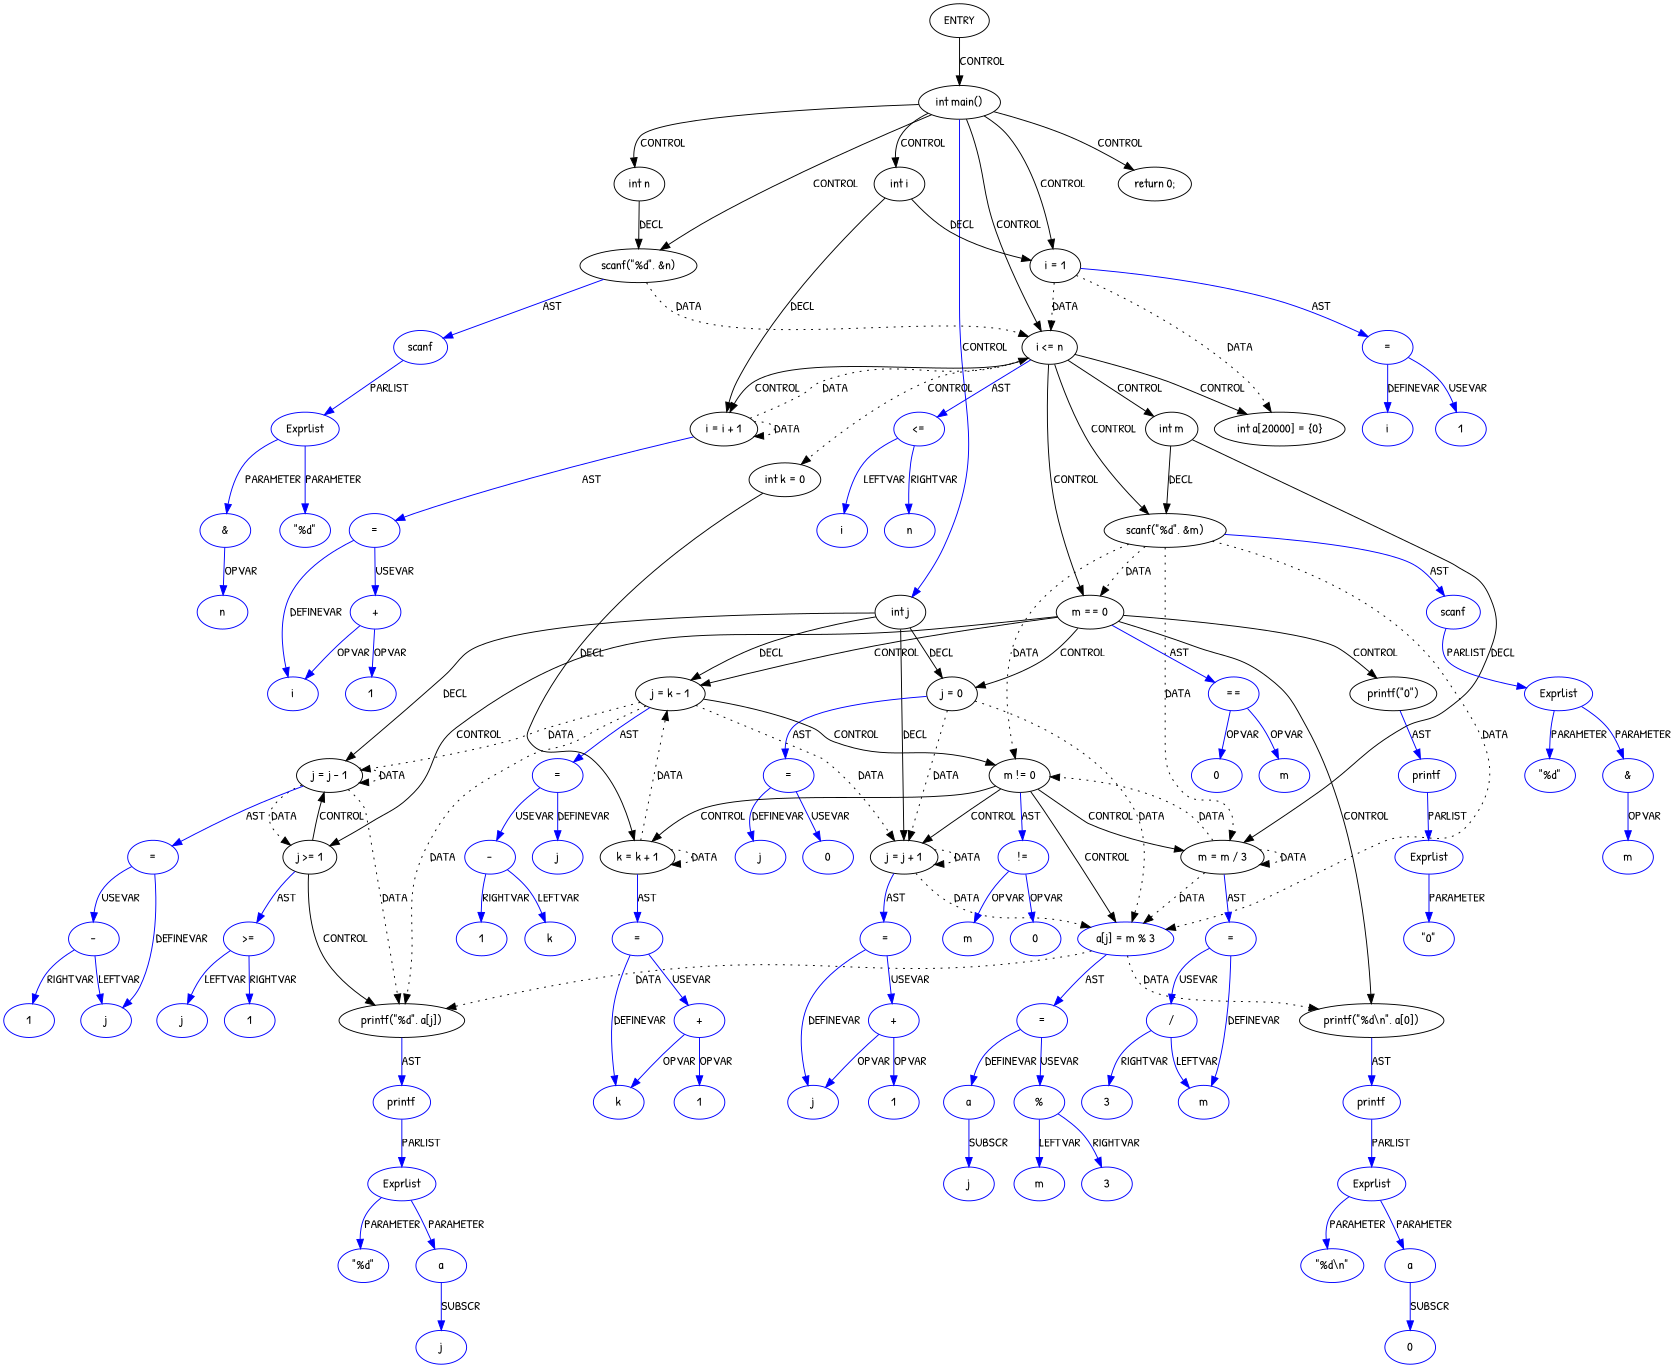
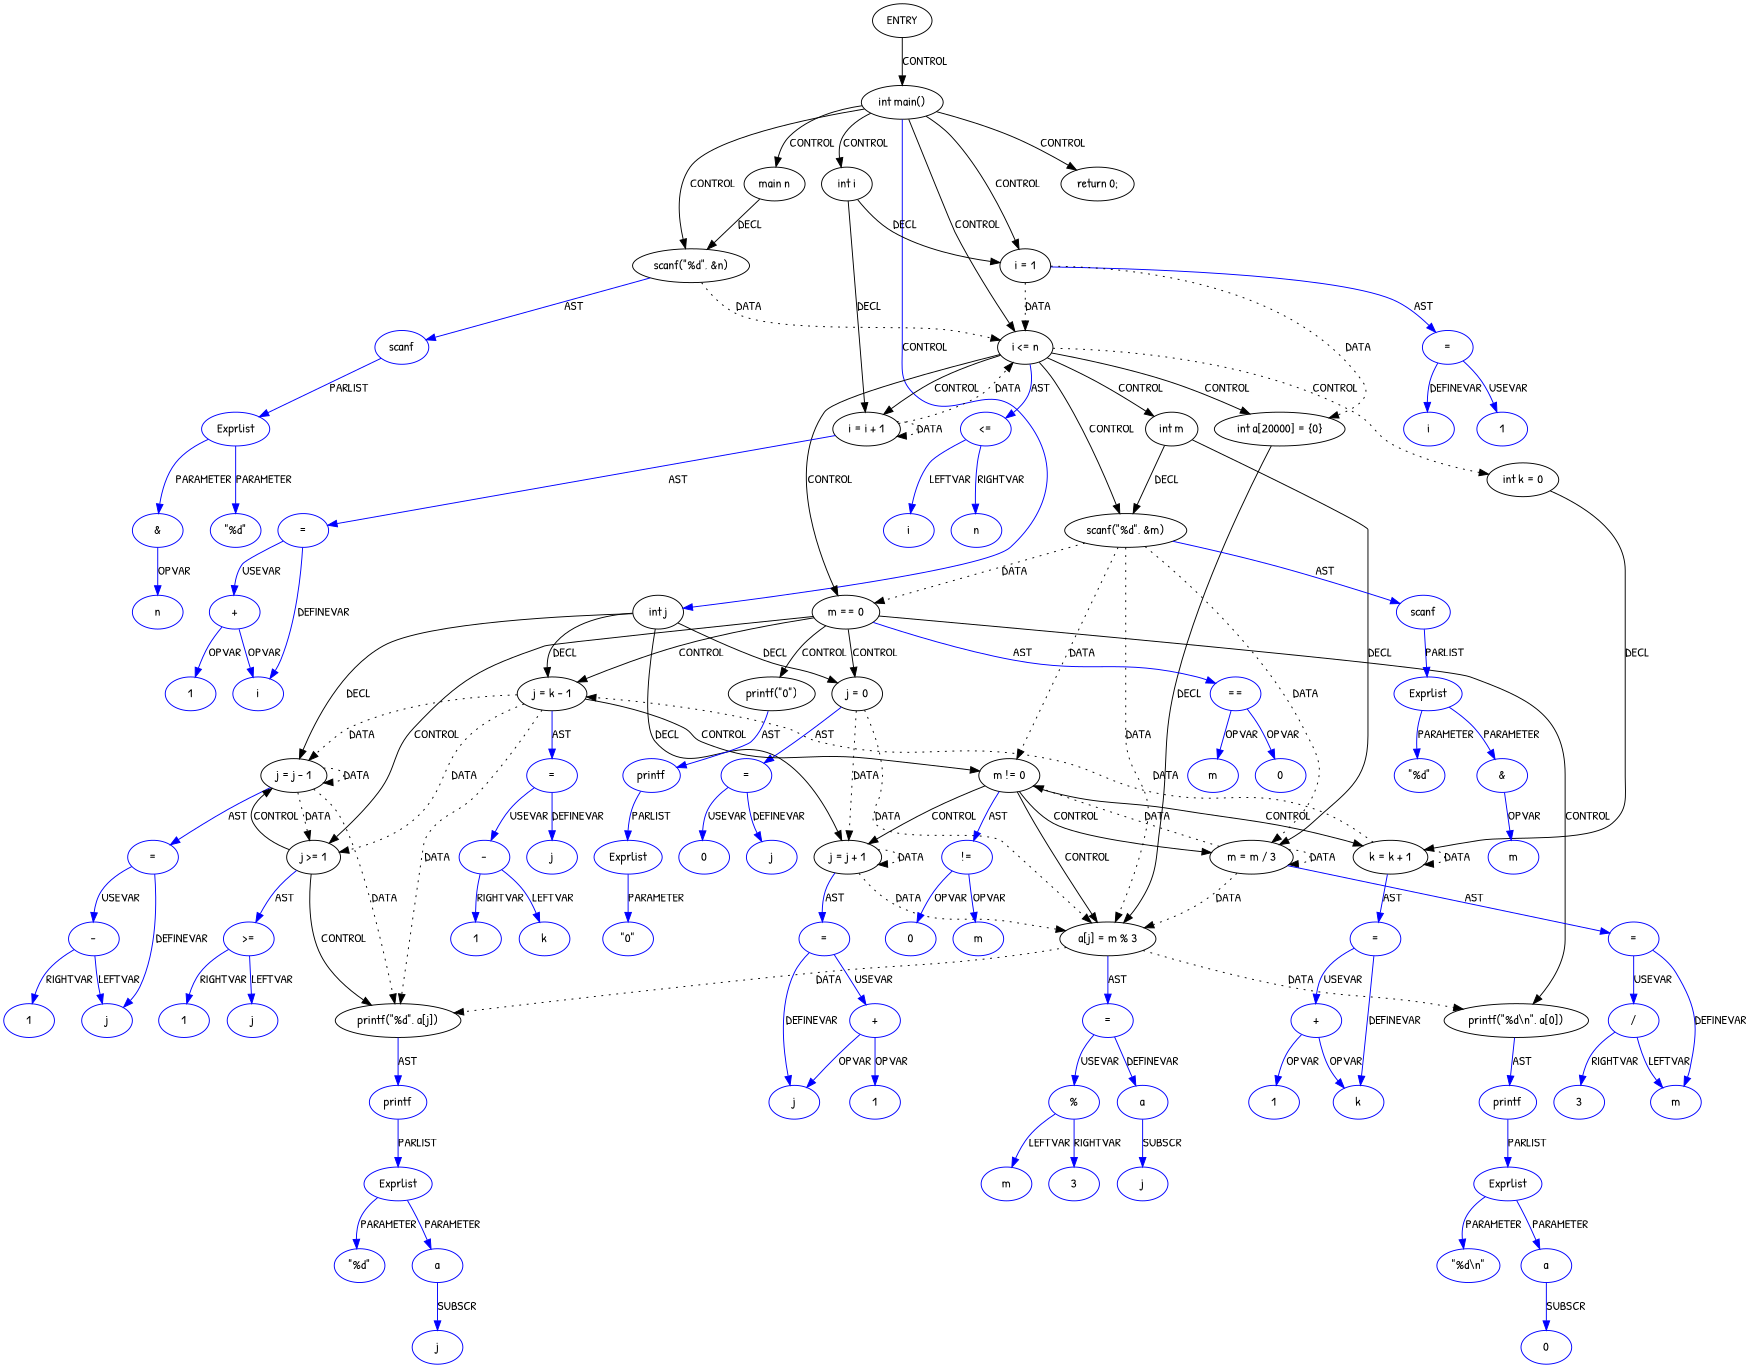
node "int n": label "int n" -> "main n"
edge "int a[20000] = {0}" -> "a[j] = m % 3": added, label "DECL"
edge "j = k - 1" -> "j = j + 1": now "j = k - 1" -> "j >= 1"
node "a[j] = m % 3": color blue -> black
